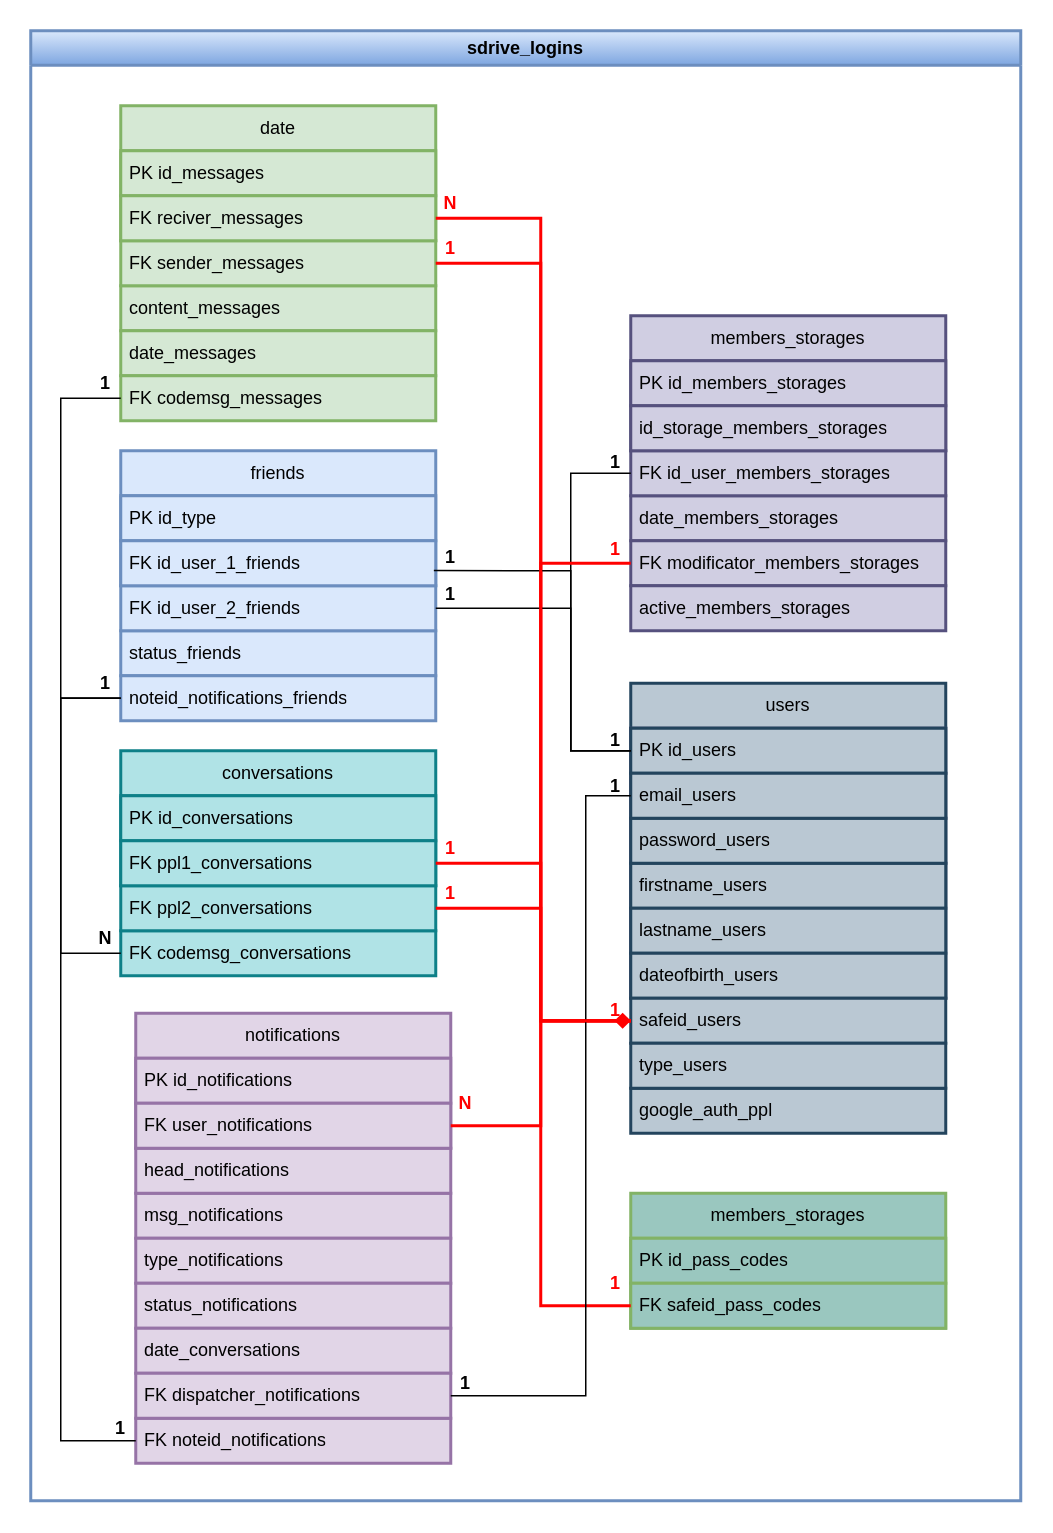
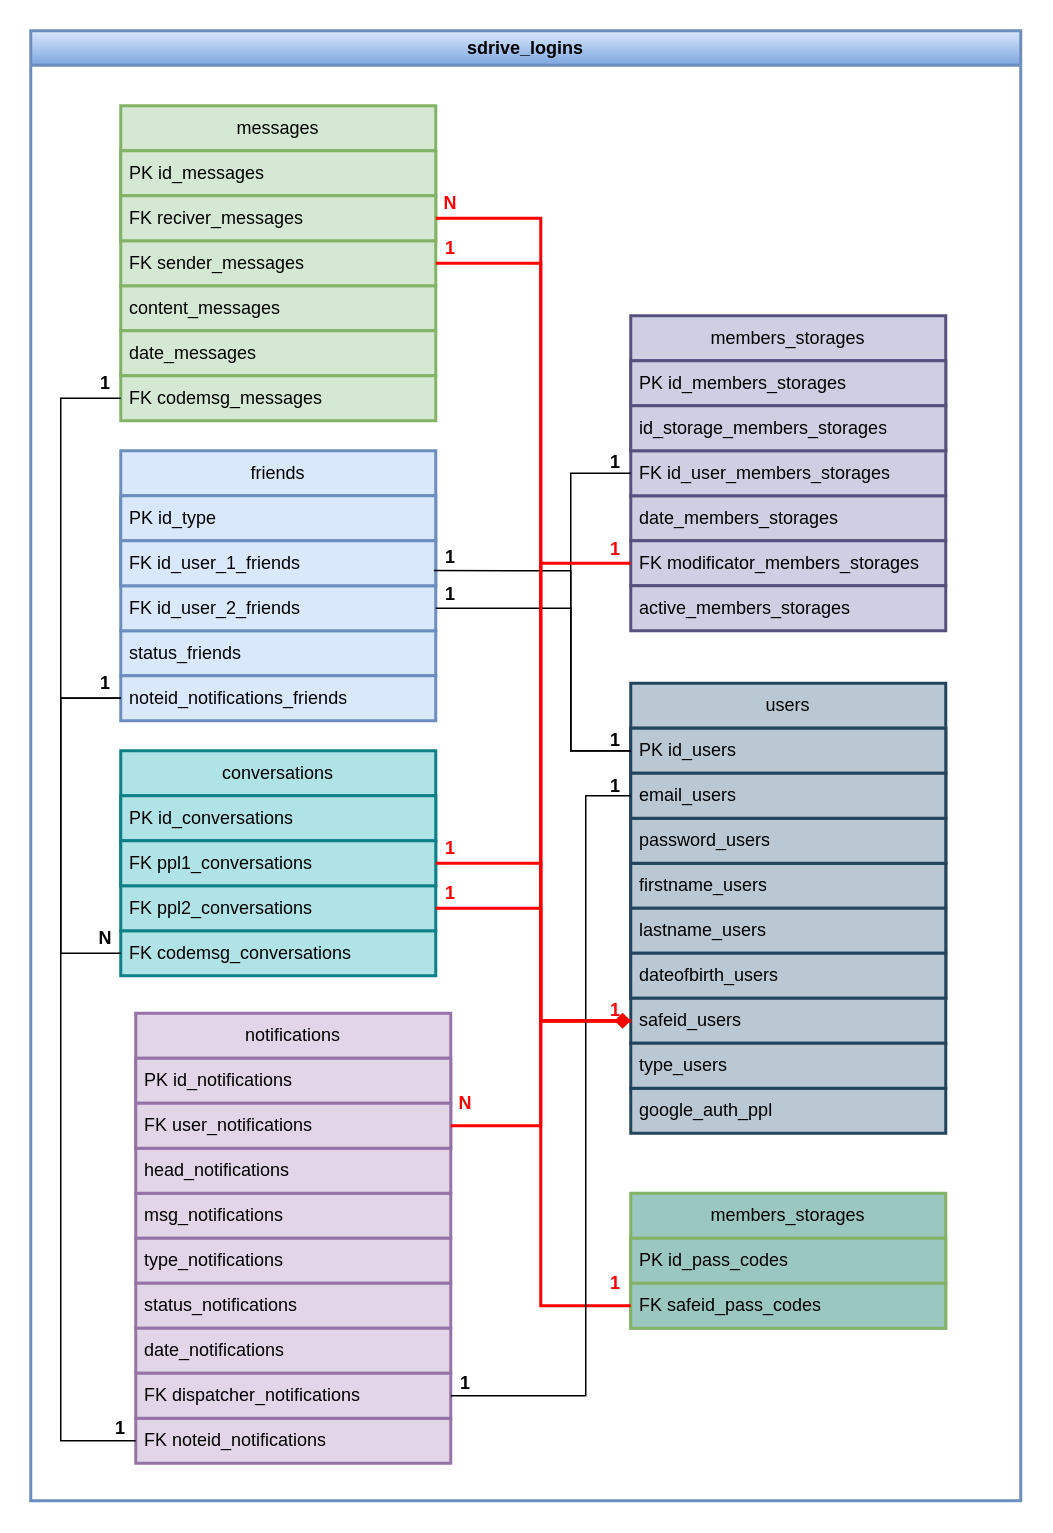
node "date": label "date" -> "messages"
node "date_conversations": label "date_conversations" -> "date_notifications"
